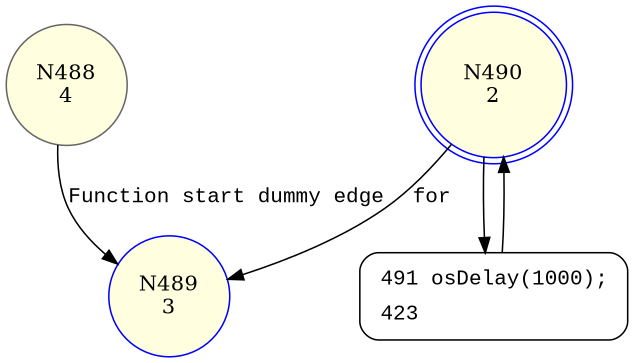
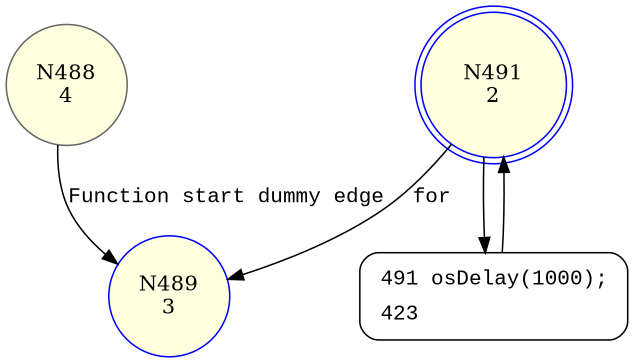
node "N490 2": label "N490 2" -> "N491 2"
